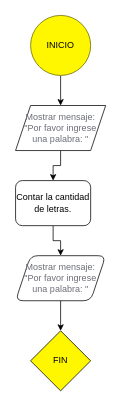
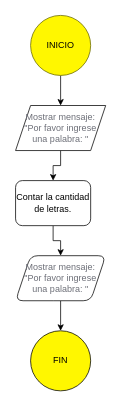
node "FIN": shape diamond -> ellipse
